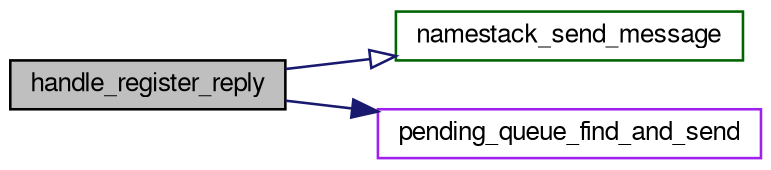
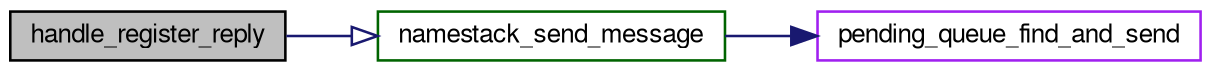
edge "handle_register_reply" -> "pending_queue_find_and_send": now "namestack_send_message" -> "pending_queue_find_and_send"
